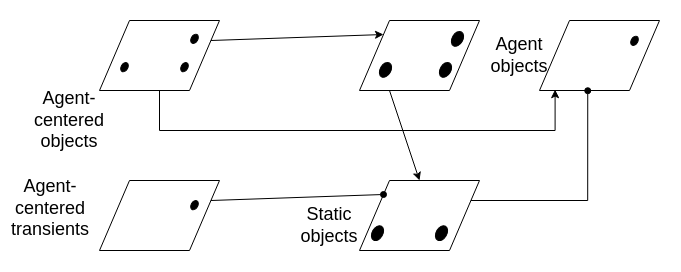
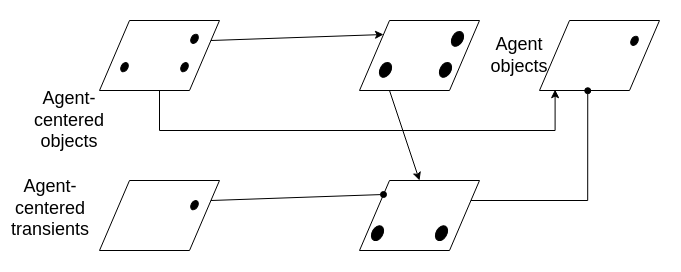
node "Static objects": removed
